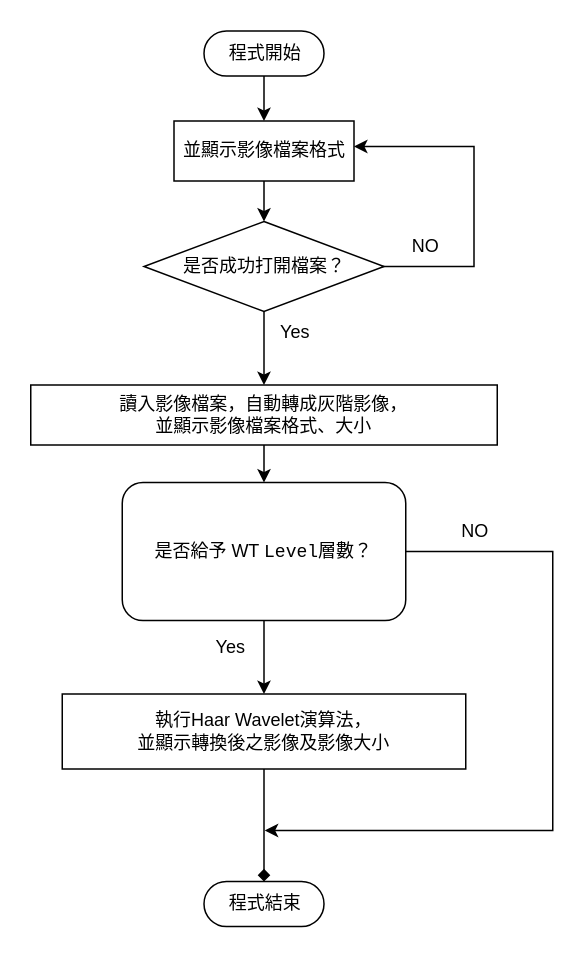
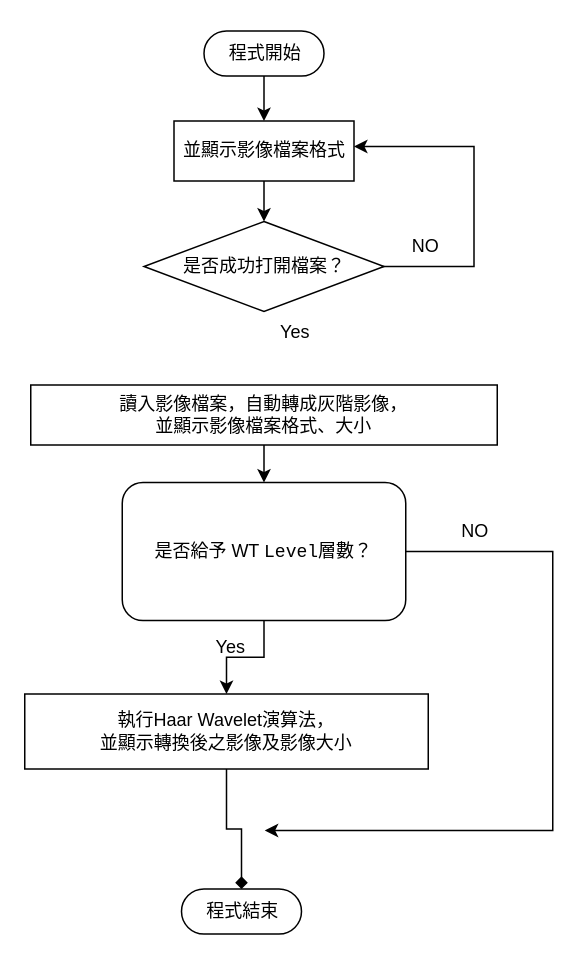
edge "是否成功打開檔案？" -> "讀入影像檔案，自動轉成灰階影像， 並顯示影像檔案格式、大小": removed
node "執行Haar Wavelet演算法， 並顯示轉換後之影像及影像大小": moved (264, 731) -> (227, 731)
node "程式結束": moved (264, 904) -> (242, 911)
